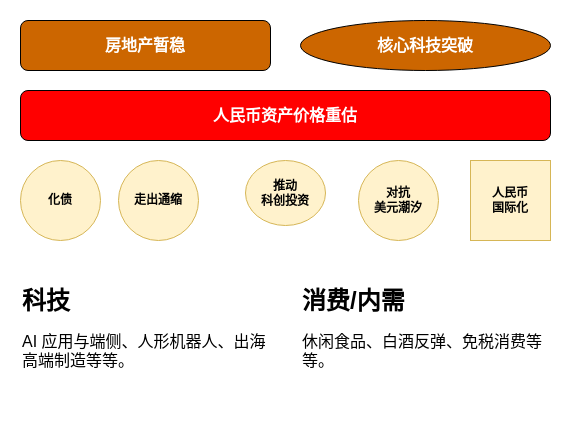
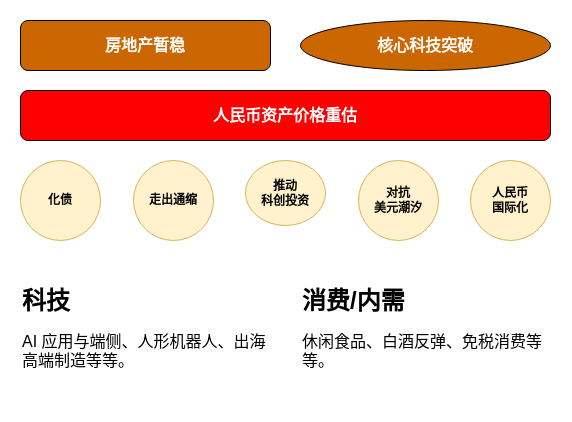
node "走出通缩": moved (159, 201) -> (174, 201)
node "人民币 国际化": shape rectangle -> ellipse
